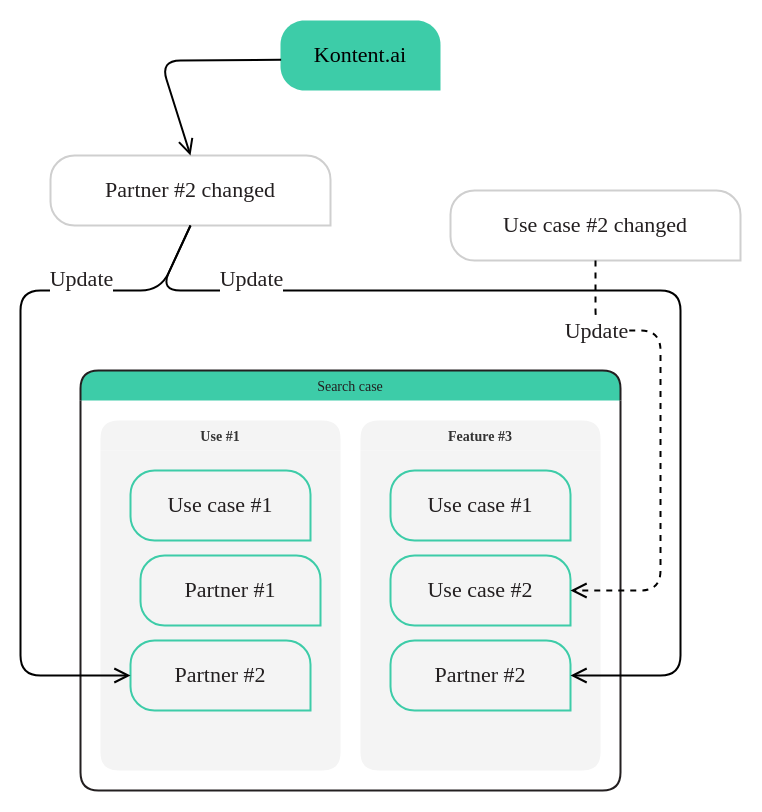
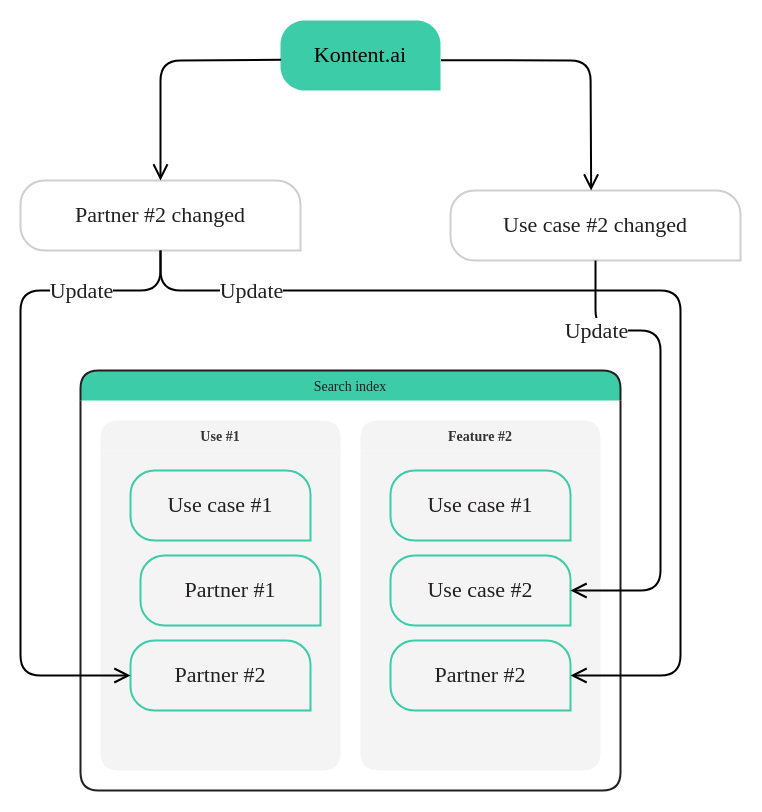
edge "Kontent.ai" -> "Use case #2 changed": added
node "Partner #2 changed": moved (191, 191) -> (161, 216)
node "Search case": label "Search case" -> "Search index"
node "Feature #3": label "Feature #3" -> "Feature #2"
edge "Use case #2 changed" -> "Use case #2": style dashed -> solid
